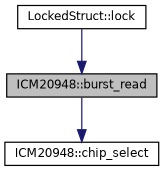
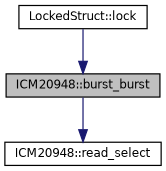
node "ICM20948::burst_read": label "ICM20948::burst_read" -> "ICM20948::burst_burst"
node "ICM20948::chip_select": label "ICM20948::chip_select" -> "ICM20948::read_select"
